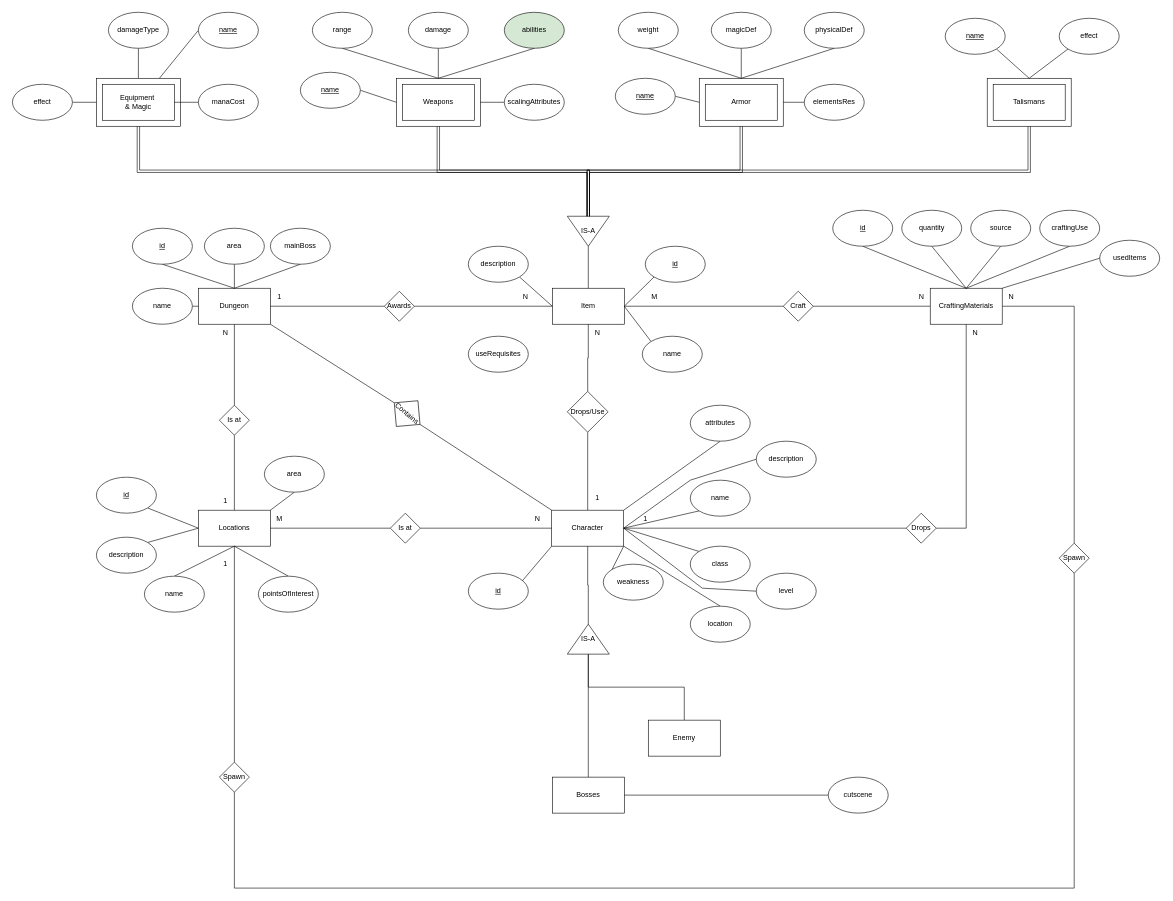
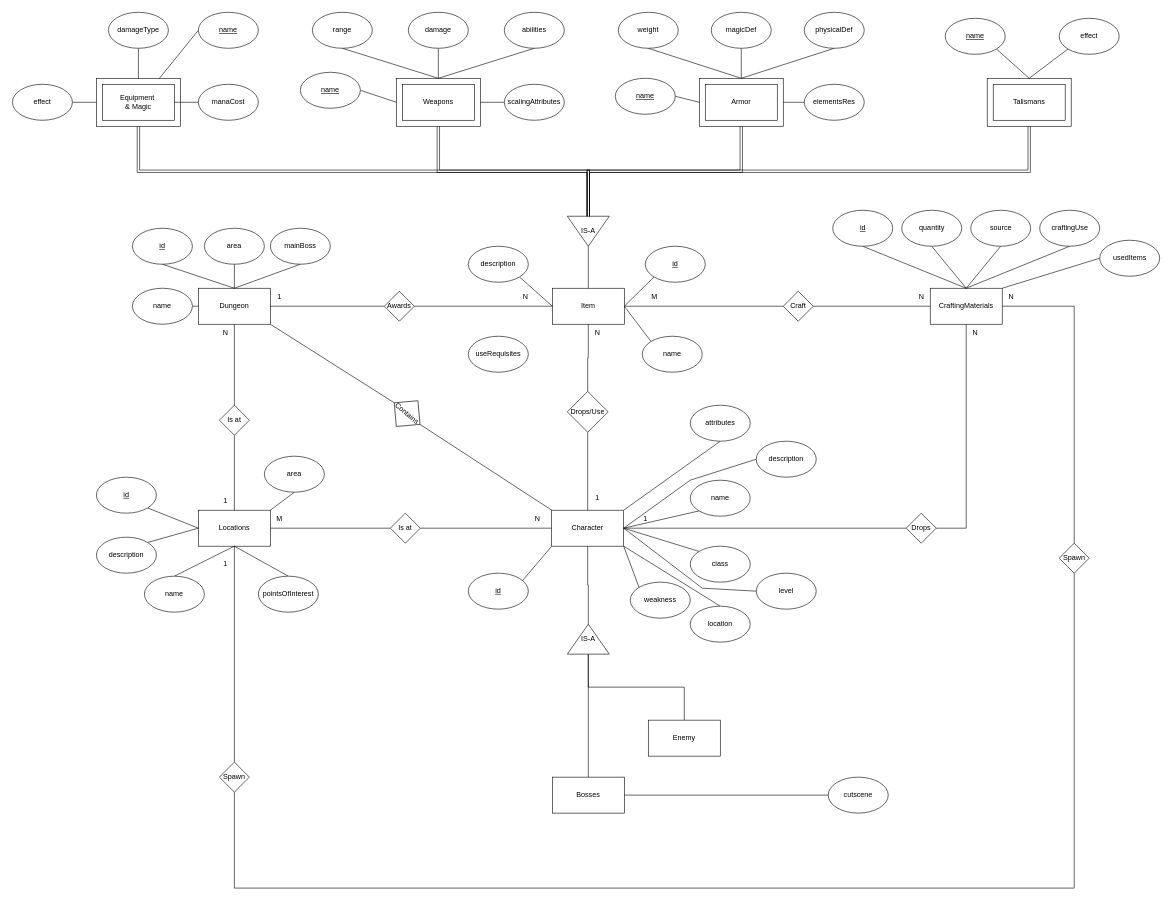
node "abilities": fillcolor #d5e8d4 -> #ffffff
node "weakness": moved (633, 582) -> (660, 600)
